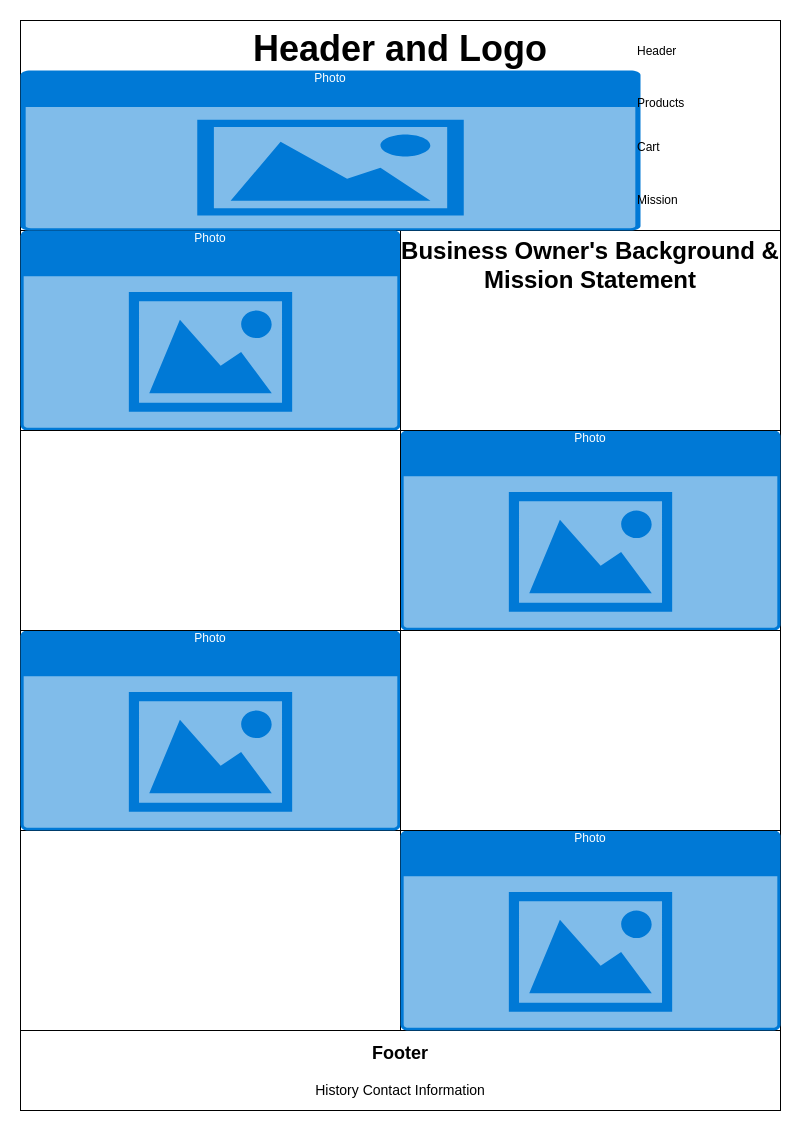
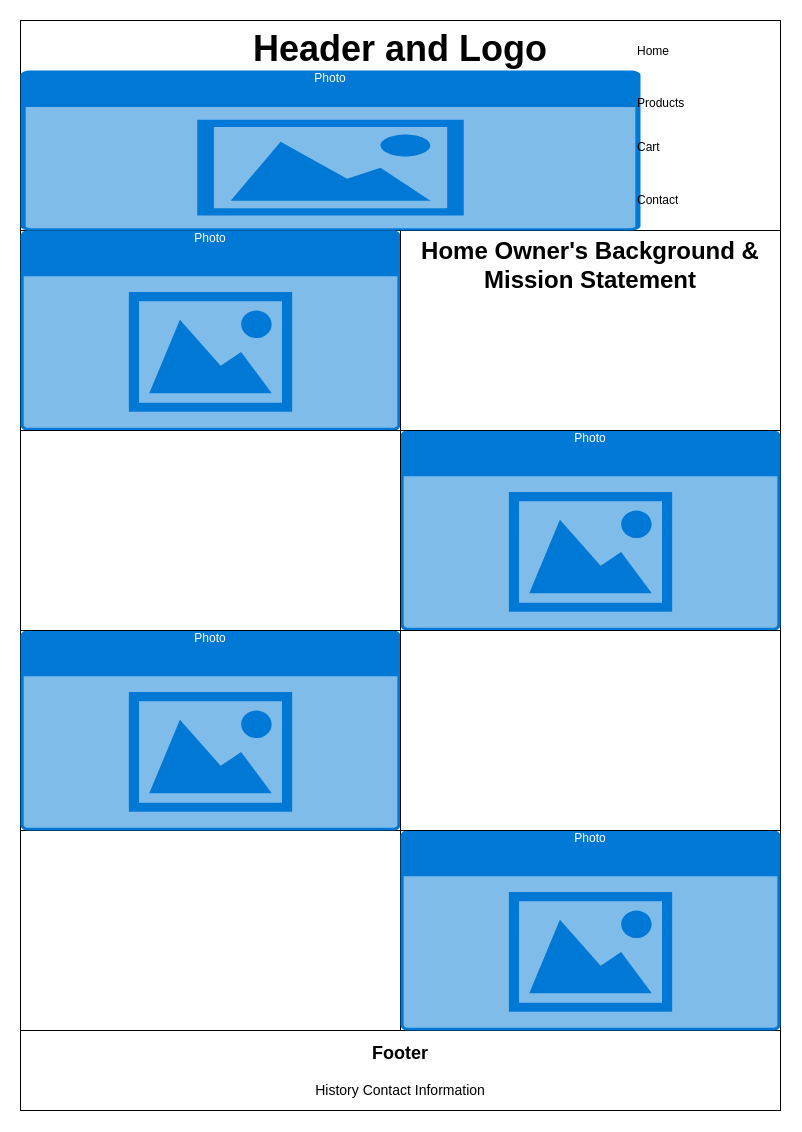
node "Header": label "Header" -> "Home"
node "Mission": label "Mission" -> "Contact"
node "Business Owner's Background & Mission Statement": label "Business Owner's Background & Mission Statement" -> "Home Owner's Background & Mission Statement"
